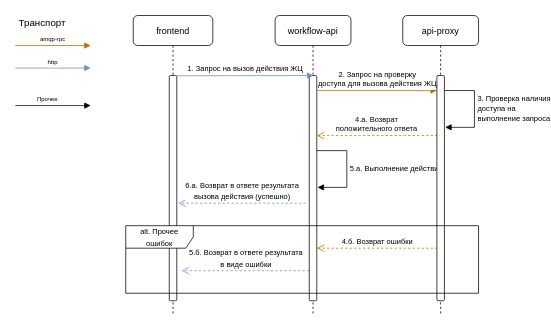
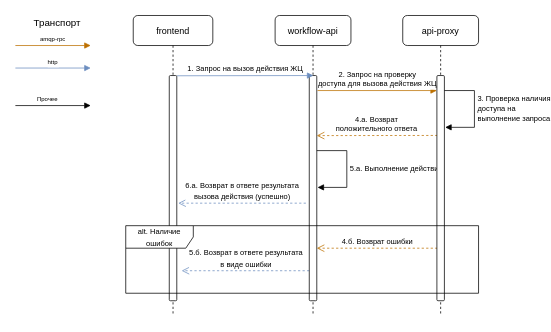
node "Транспорт": moved (42, 23) -> (57, 23)
node "alt. Прочее ошибок": label "alt. Прочее ошибок" -> "alt. Наличие ошибок"
